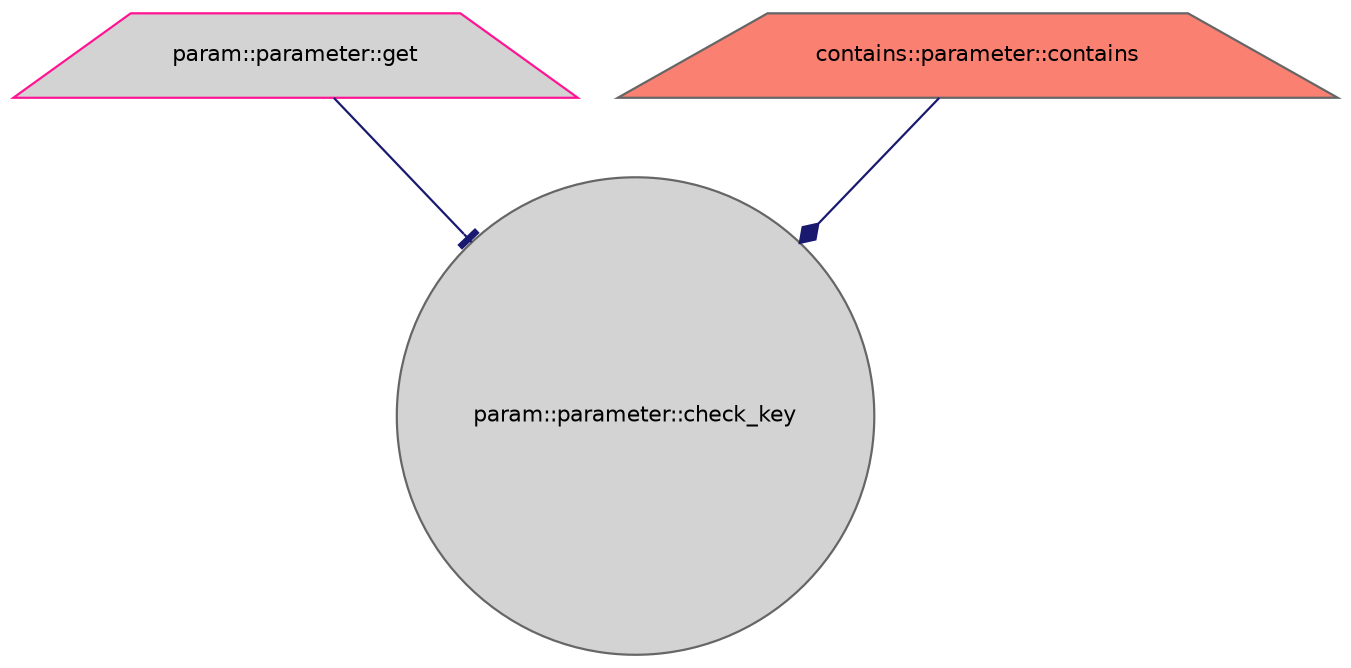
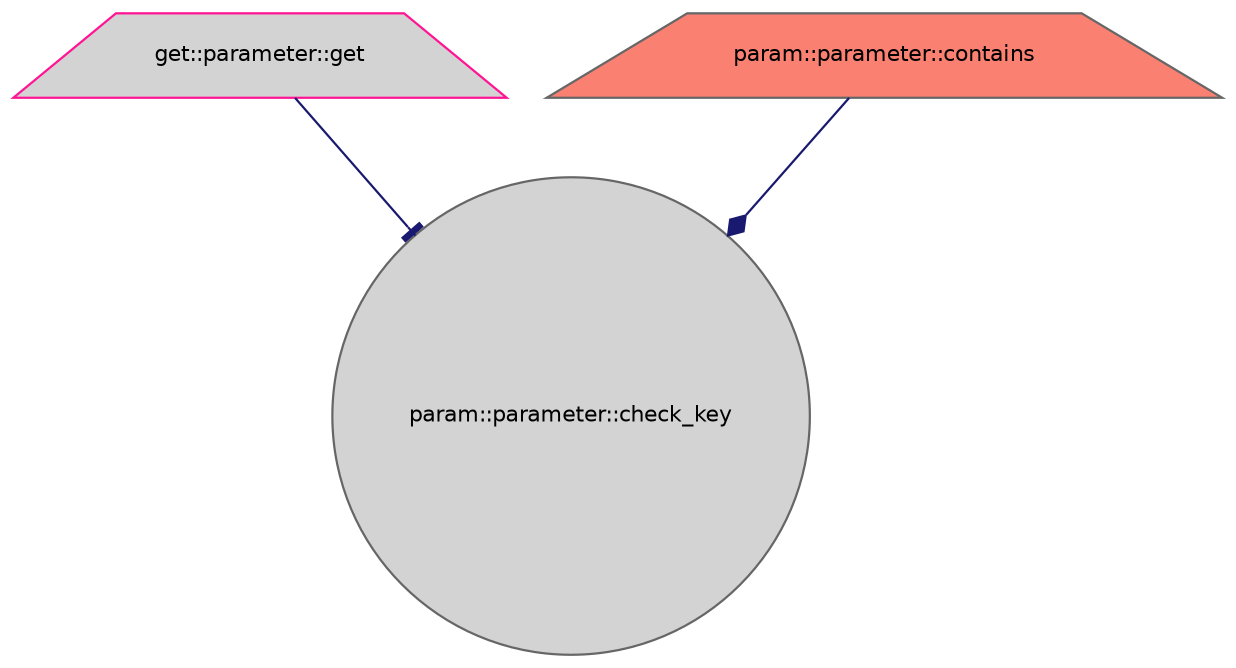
node "param::parameter::get": label "param::parameter::get" -> "get::parameter::get"
node "contains::parameter::contains": label "contains::parameter::contains" -> "param::parameter::contains"
